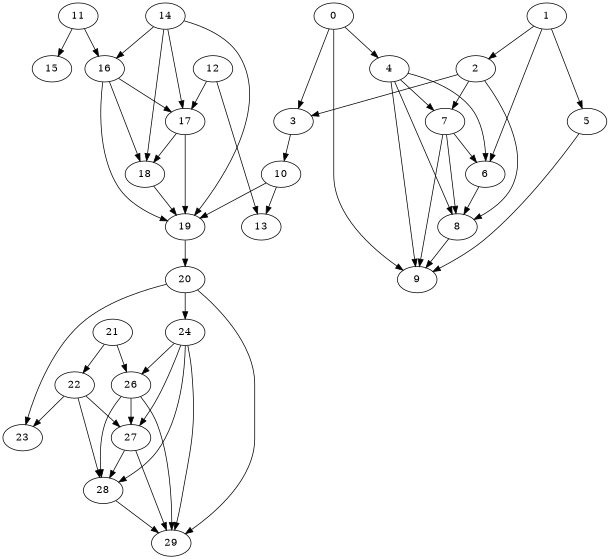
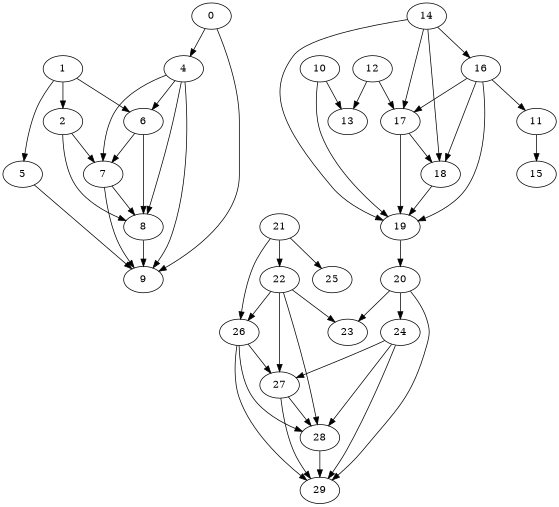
edge "11" -> "16": reversed
node "3": removed
edge "7" -> "6": reversed
node "25": added
edge "24" -> "26": now "22" -> "26"
